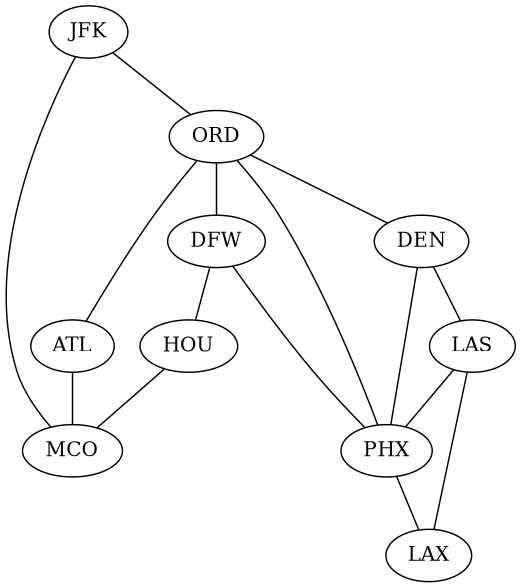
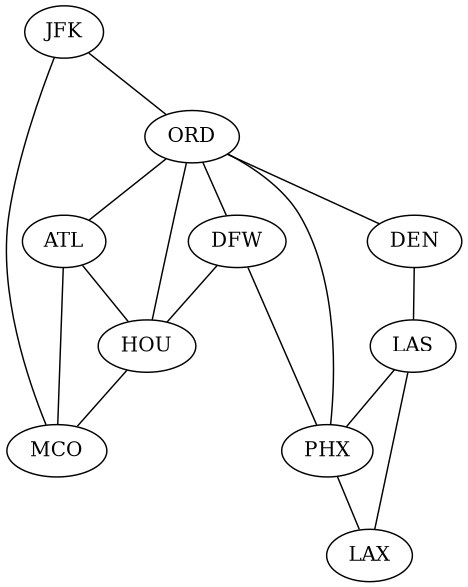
edge "ORD" -- "HOU": added
edge "ATL" -- "HOU": added
edge "DEN" -- "PHX": removed
